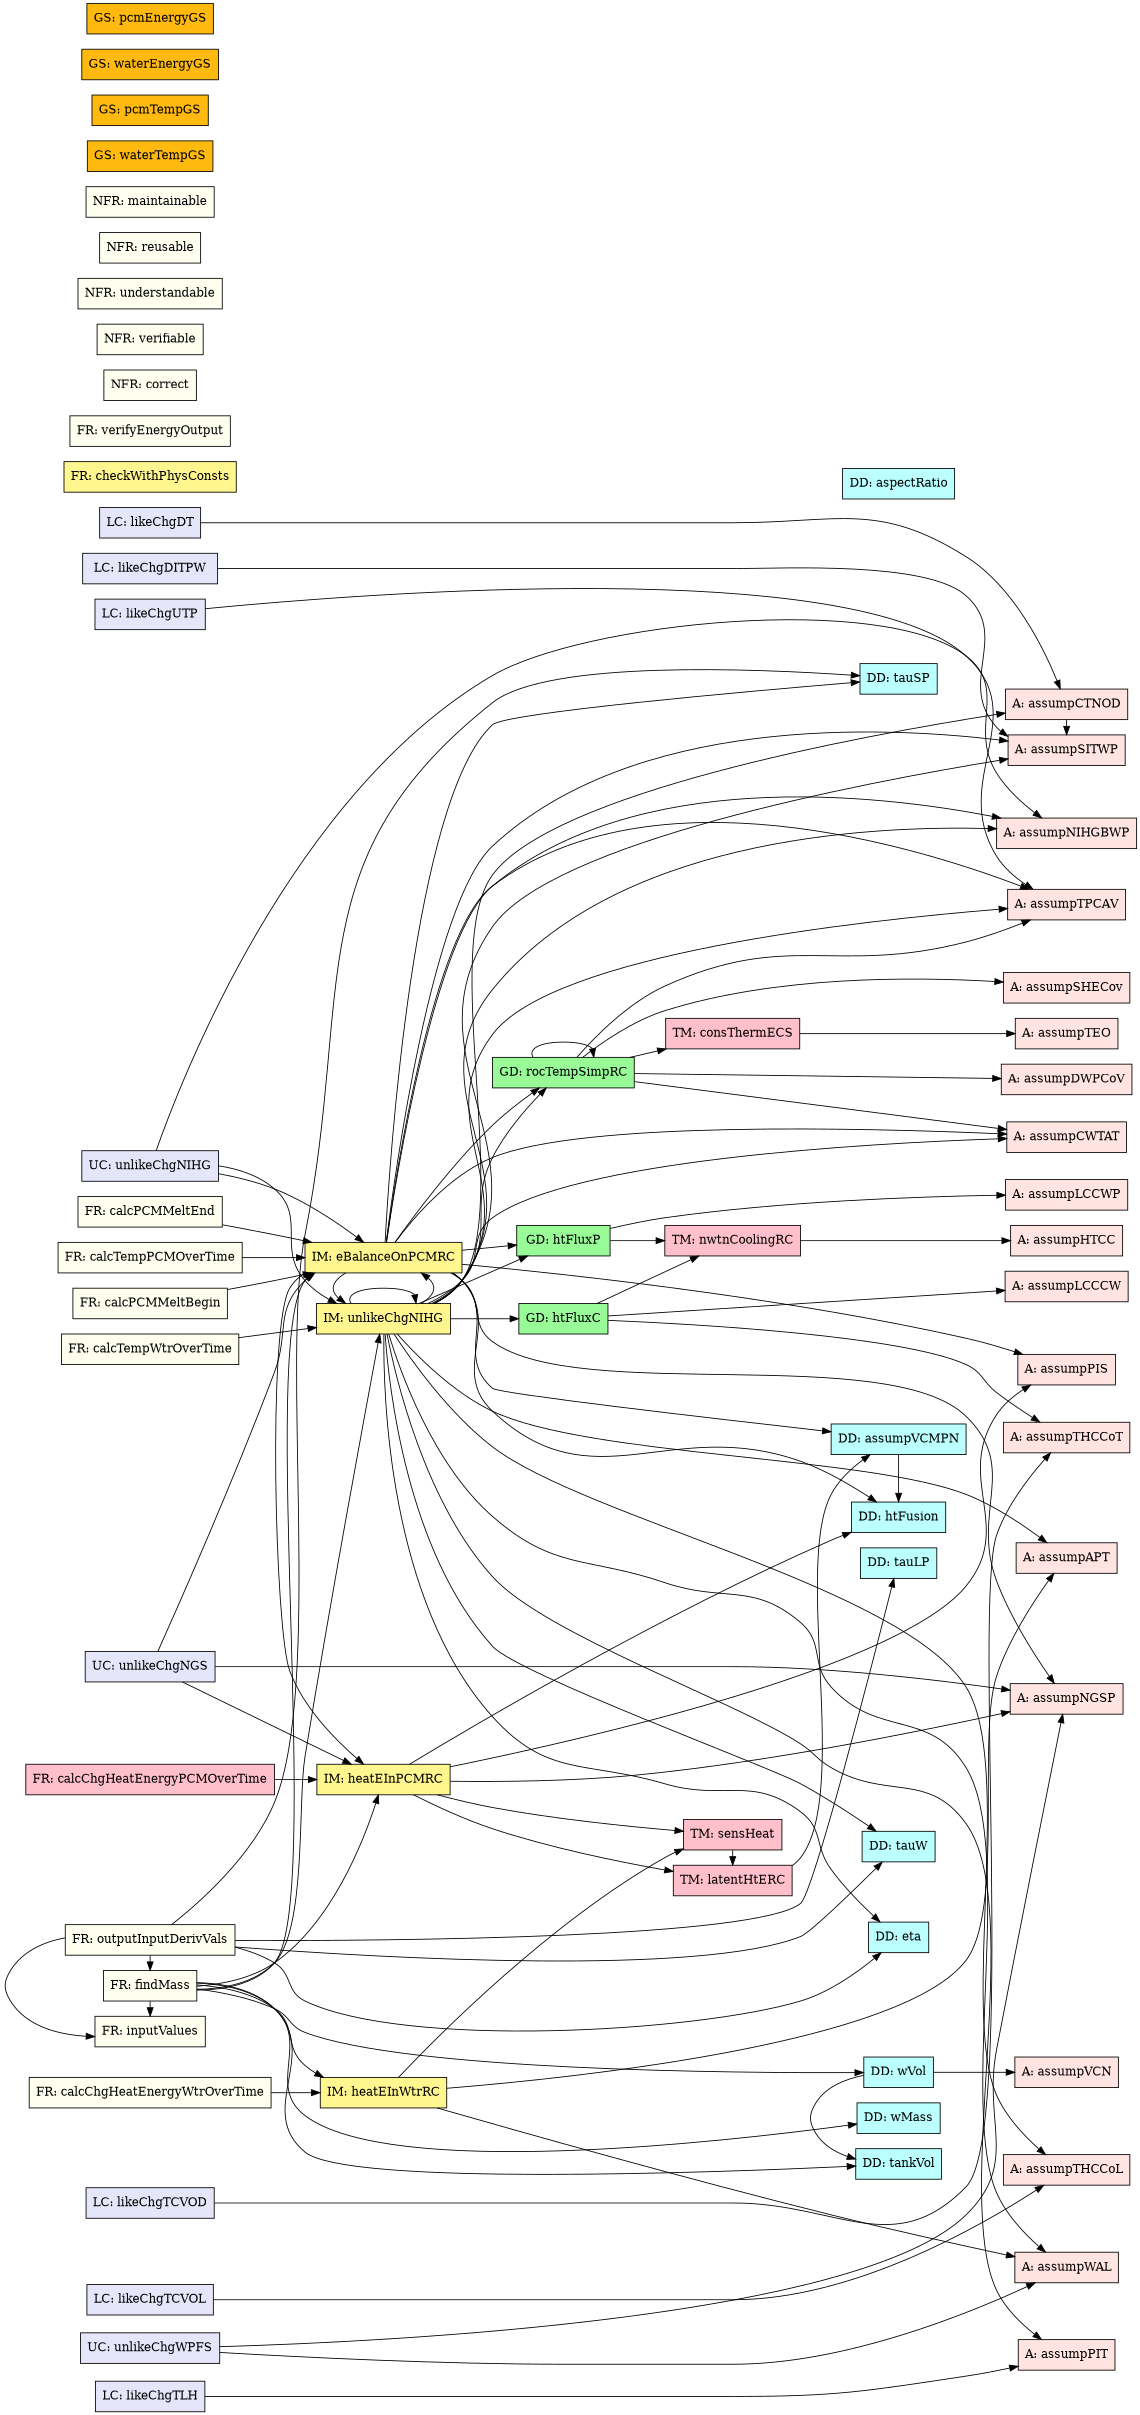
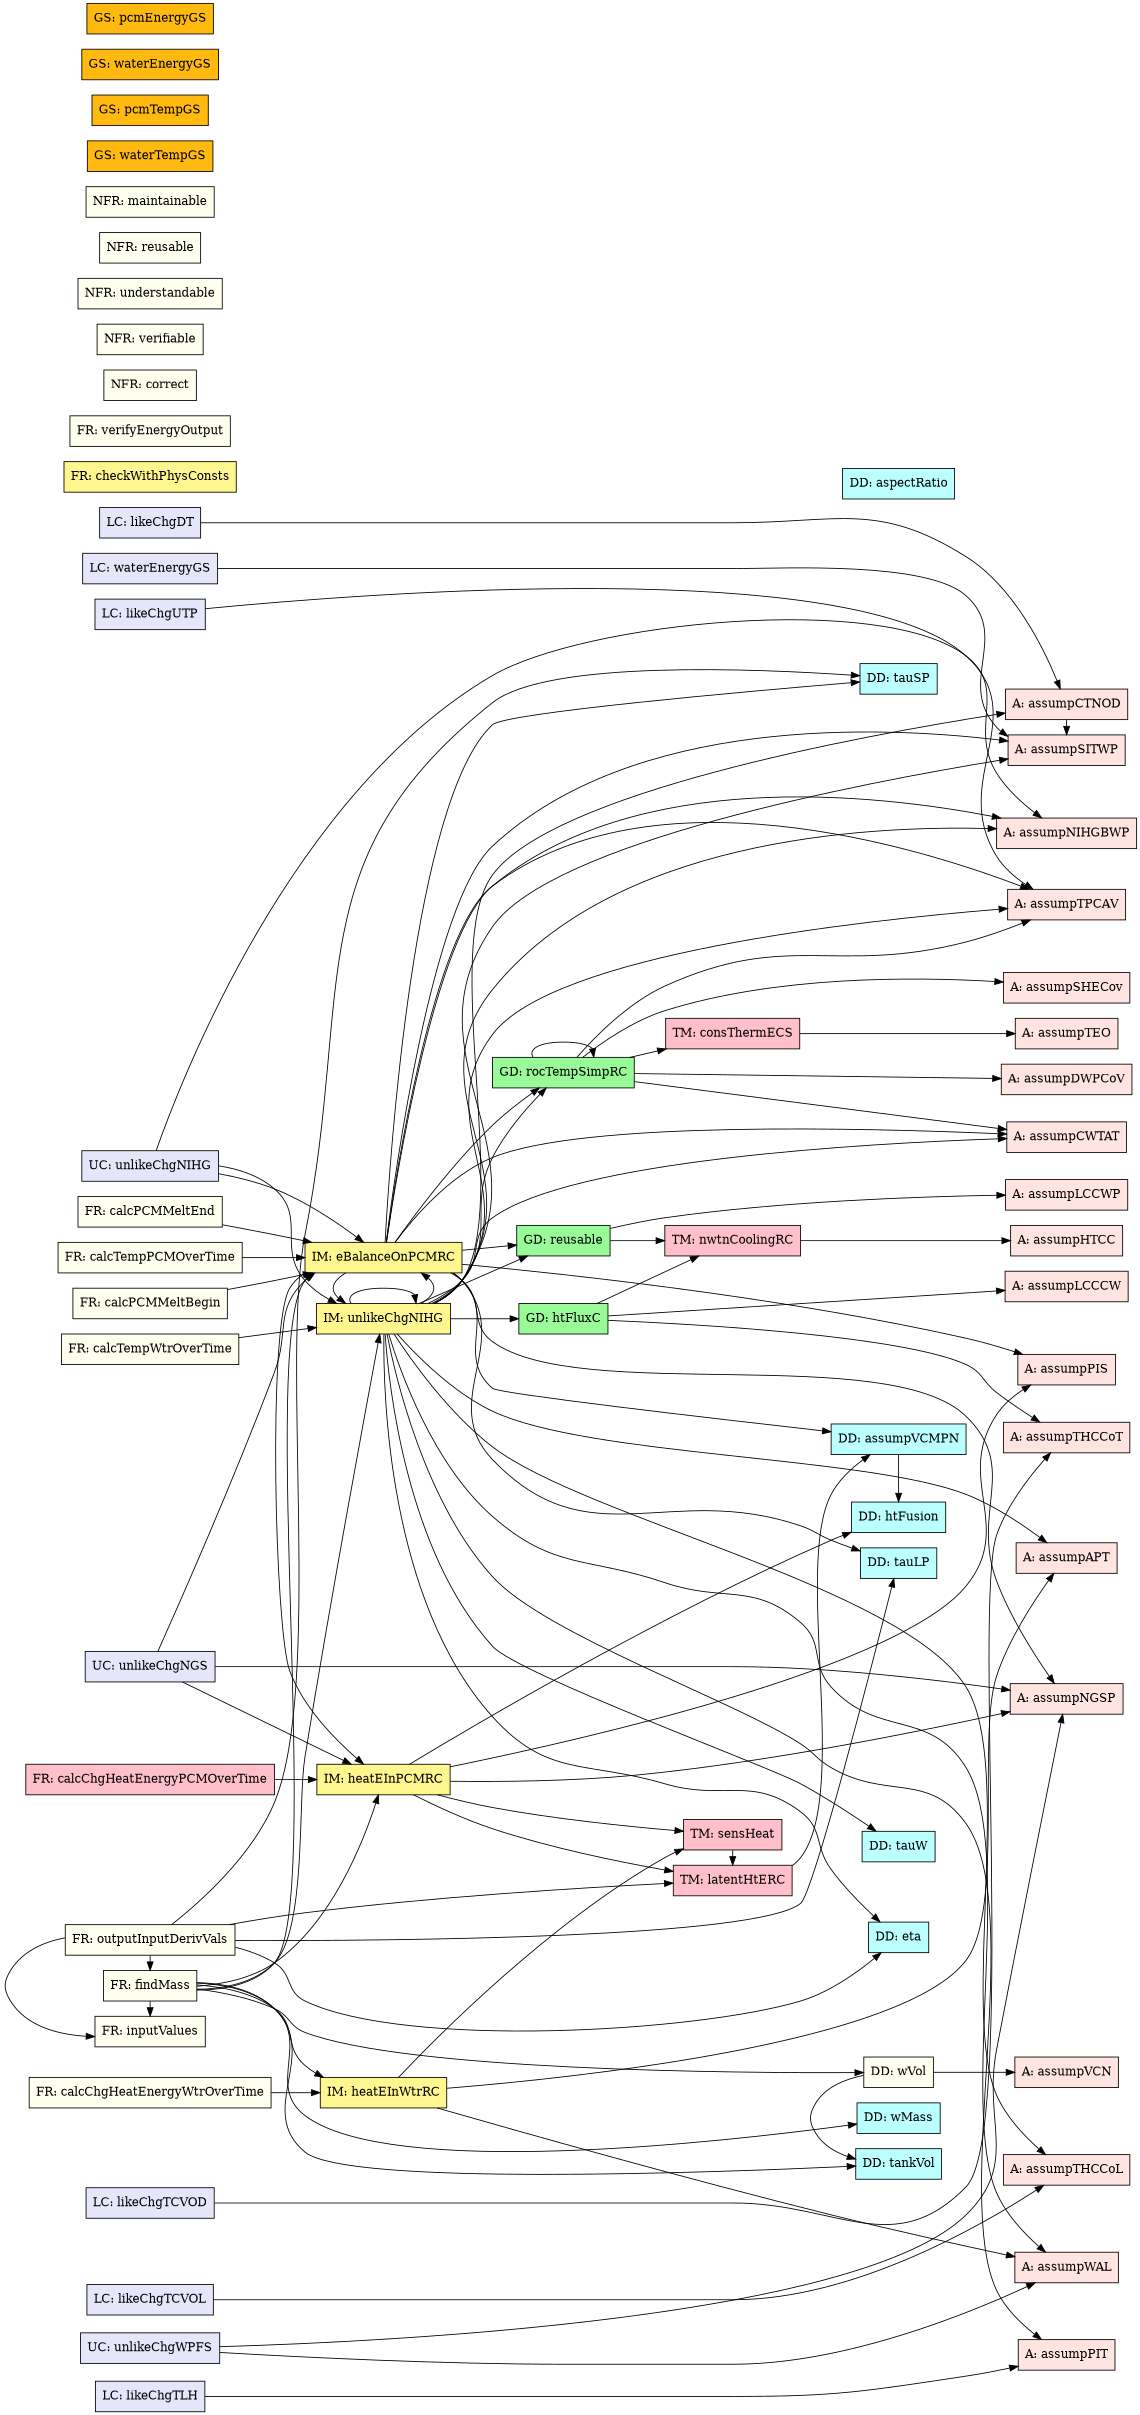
node "LC: likeChgDITPW": label "LC: likeChgDITPW" -> "LC: waterEnergyGS"
node "GD: htFluxP": label "GD: htFluxP" -> "GD: reusable"
edge "IM: eBalanceOnPCMRC" -> "DD: htFusion": now "IM: eBalanceOnPCMRC" -> "DD: tauLP"
edge "FR: outputInputDerivVals" -> "DD: tauW": now "FR: outputInputDerivVals" -> "TM: latentHtERC"
node "DD: wVol": fillcolor paleturquoise1 -> ivory
